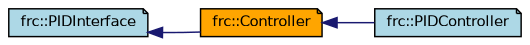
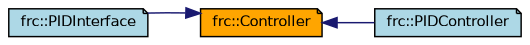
edge "frc::Controller" -> "frc::PIDInterface": reversed
